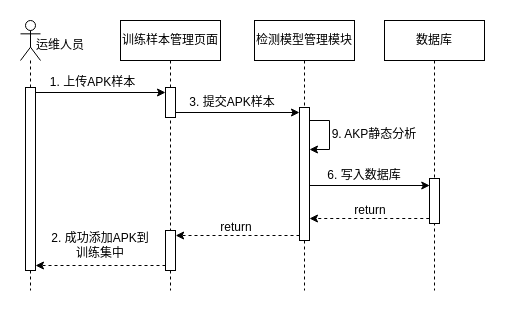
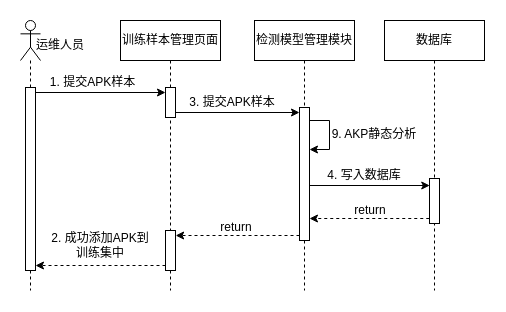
node "1. 上传APK样本": label "1. 上传APK样本" -> "1. 提交APK样本"
node "6. 写入数据库": label "6. 写入数据库" -> "4. 写入数据库"
